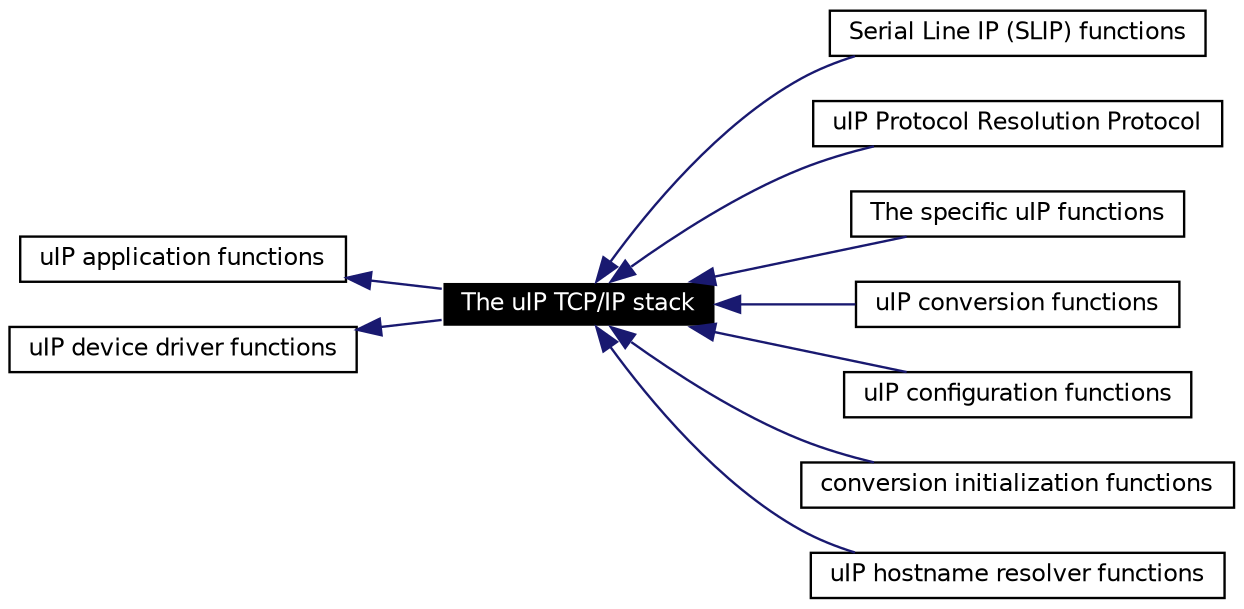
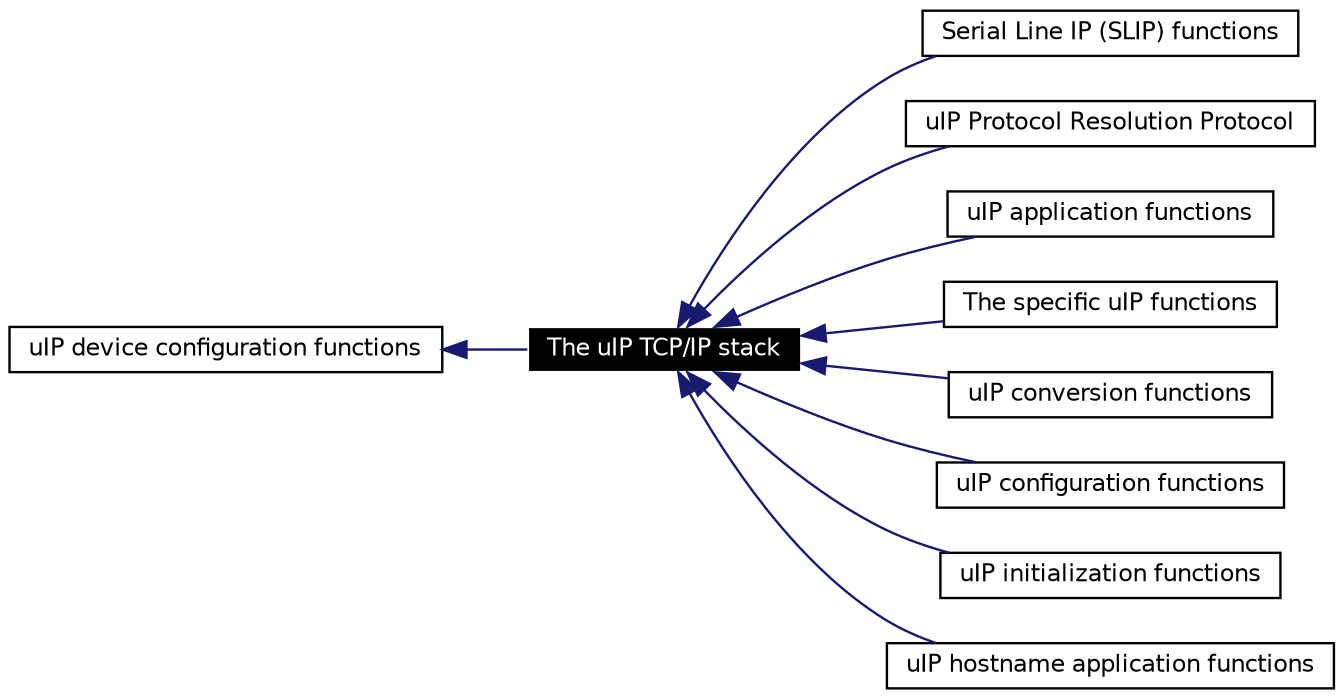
edge "The uIP TCP/IP stack" -> "uIP application functions": reversed
node "uIP device driver functions": label "uIP device driver functions" -> "uIP device configuration functions"
node "conversion initialization functions": label "conversion initialization functions" -> "uIP initialization functions"
node "uIP hostname resolver functions": label "uIP hostname resolver functions" -> "uIP hostname application functions"
